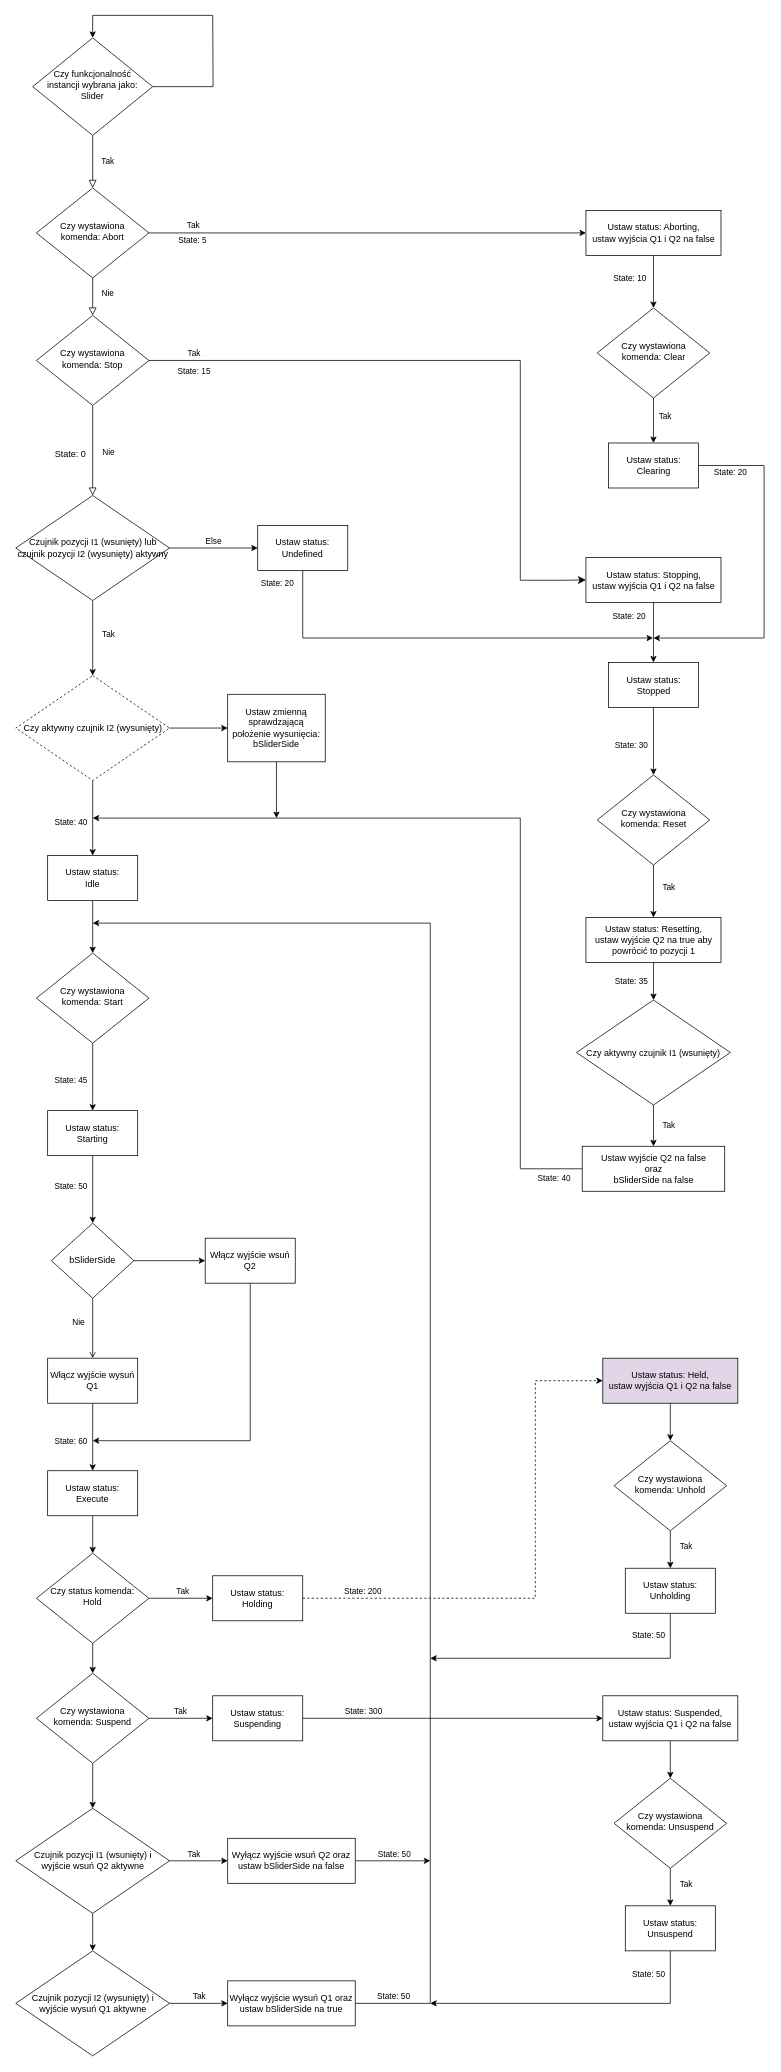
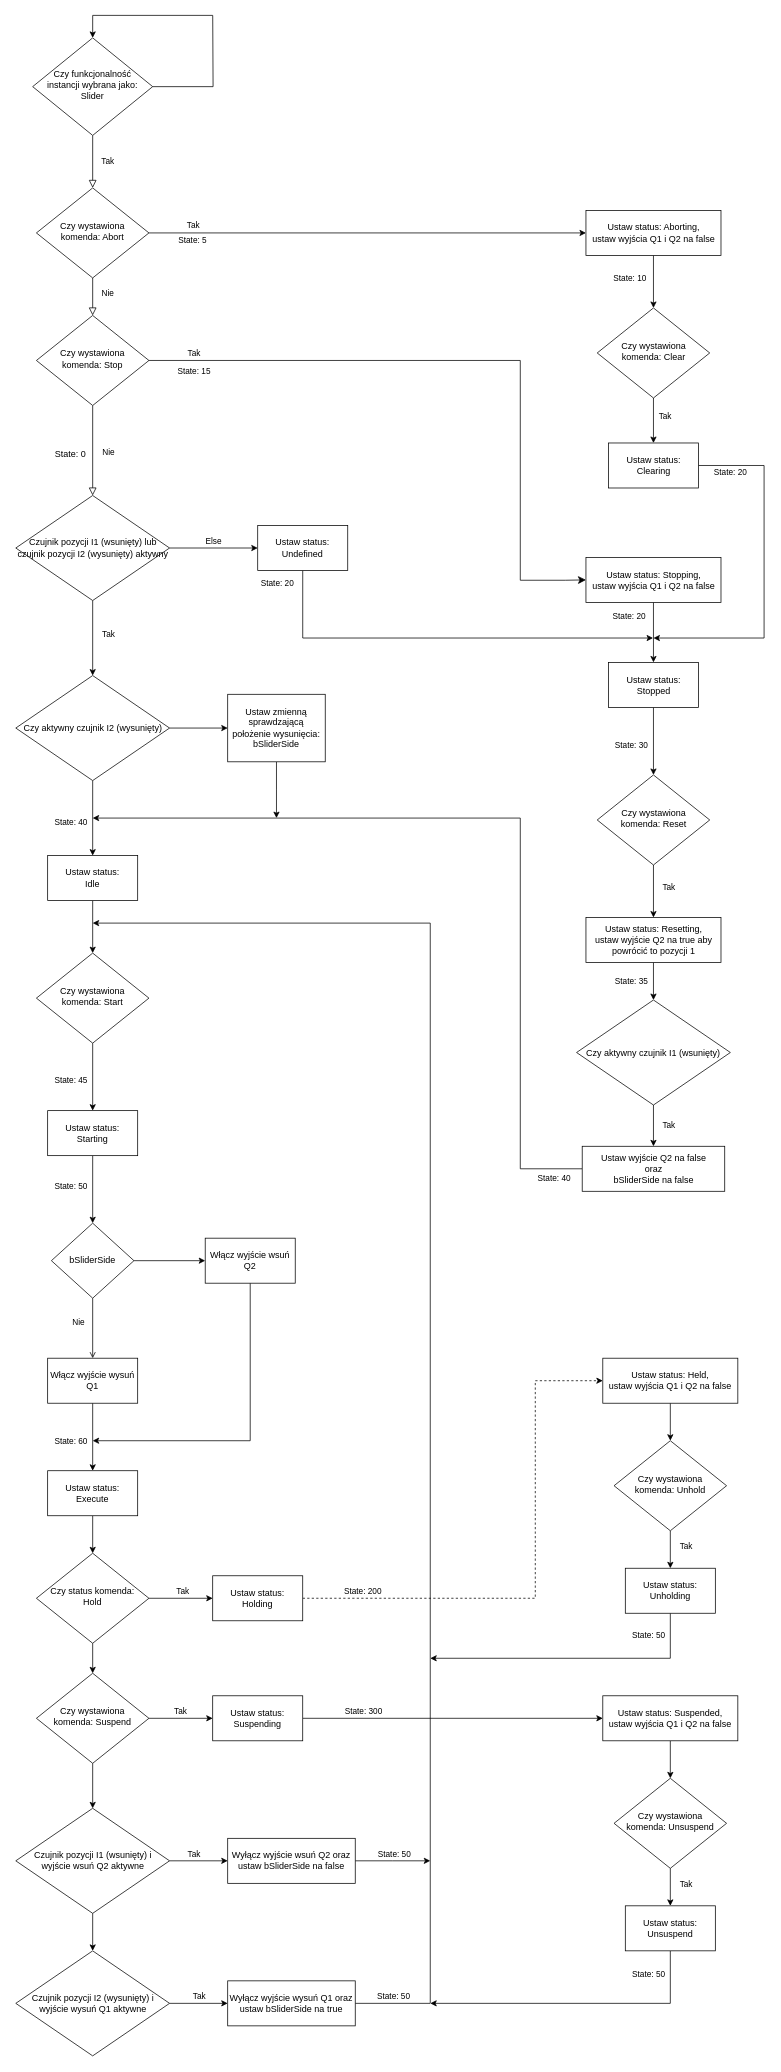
node "Czy aktywny czujnik I2 (wysunięty)": style dashed -> solid
node "Ustaw status: Held, ustaw wyjścia Q1 i Q2 na false": fillcolor #e1d5e7 -> #ffffff
